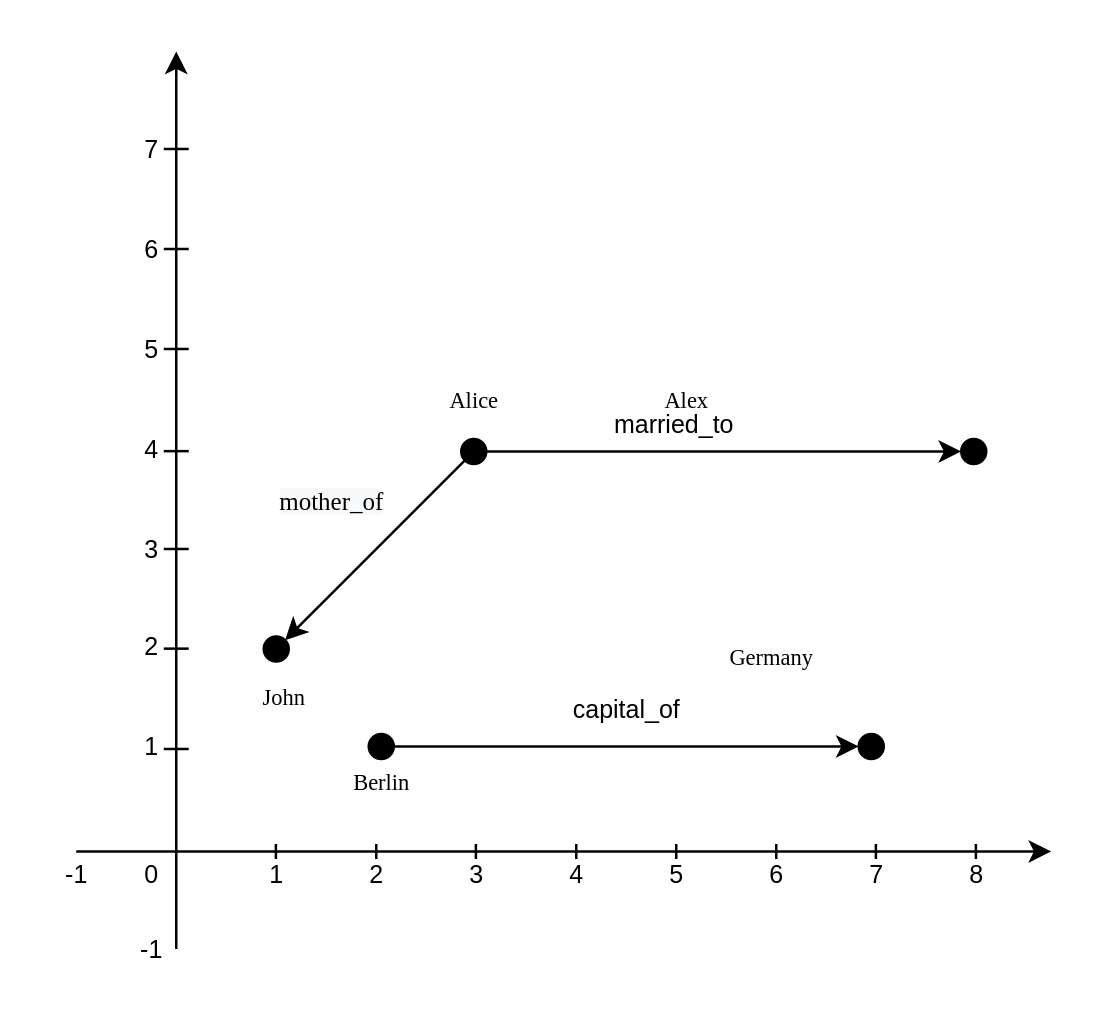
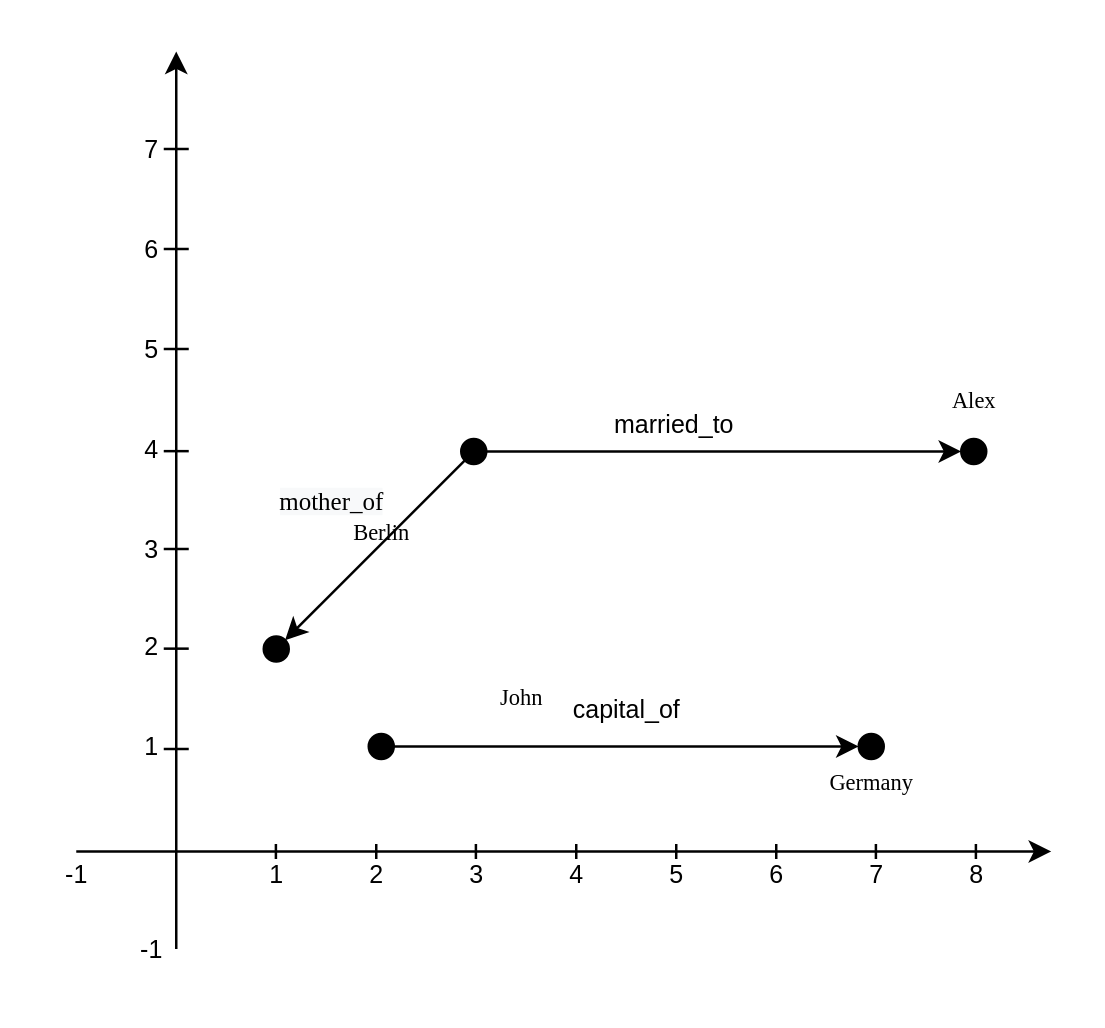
node "Alice": removed
node "Alex": moved (686, 401) -> (974, 401)
node "Germany": moved (771, 659) -> (871, 784)
node "John": moved (283, 699) -> (520, 699)
node "Berlin": moved (381, 784) -> (381, 534)
node "0": removed
